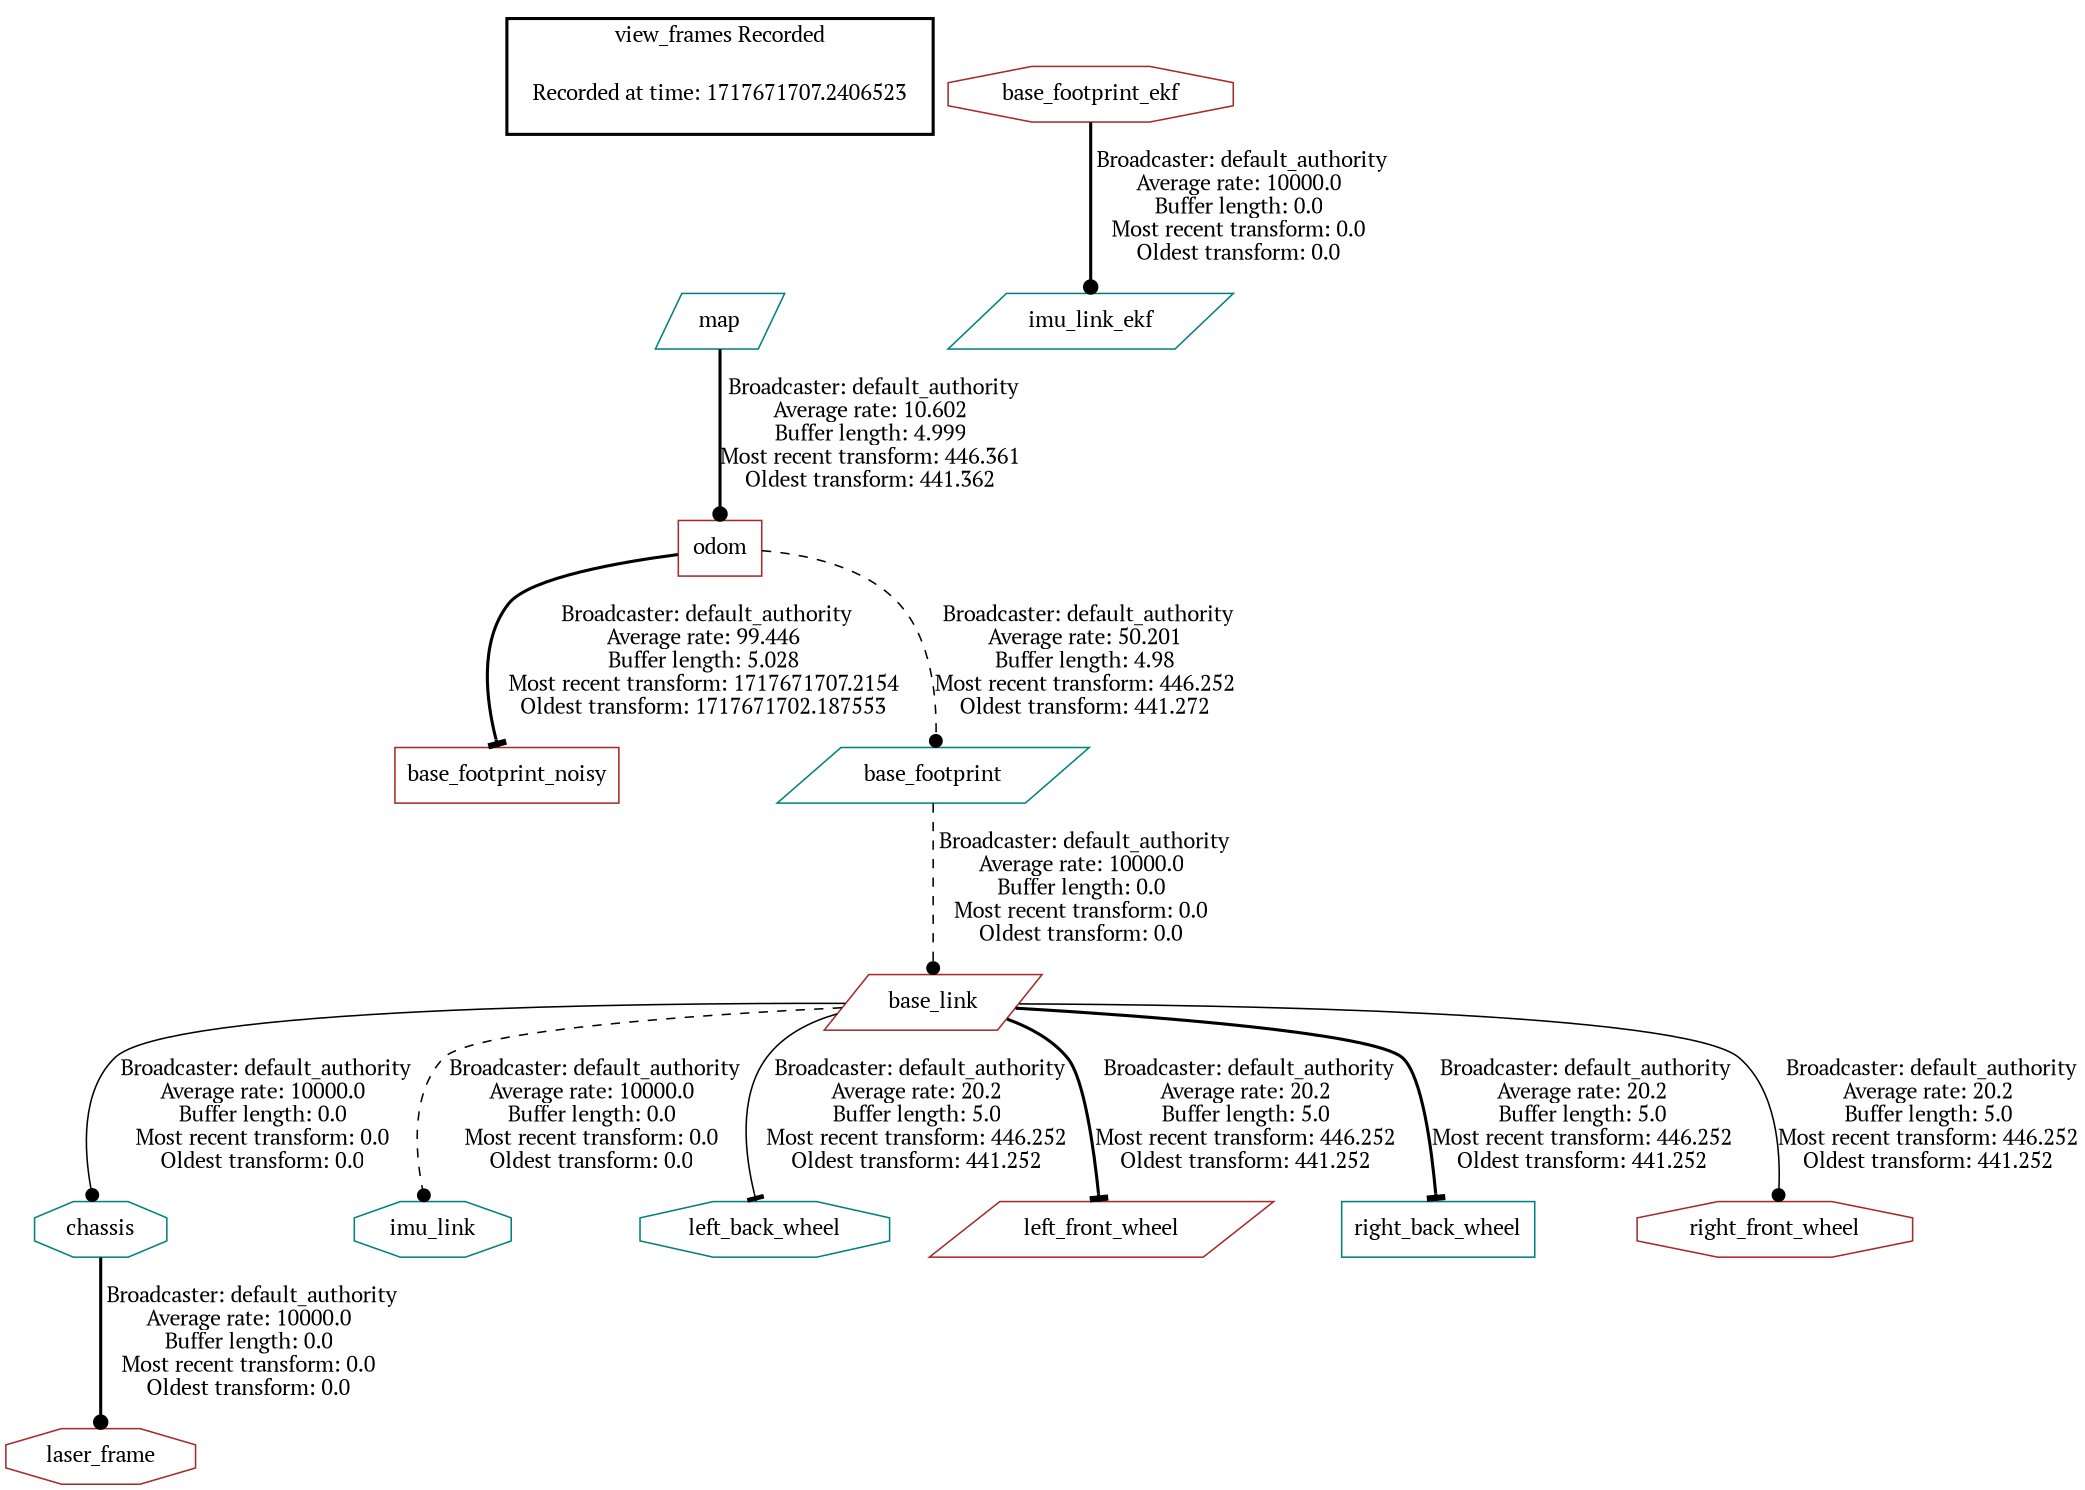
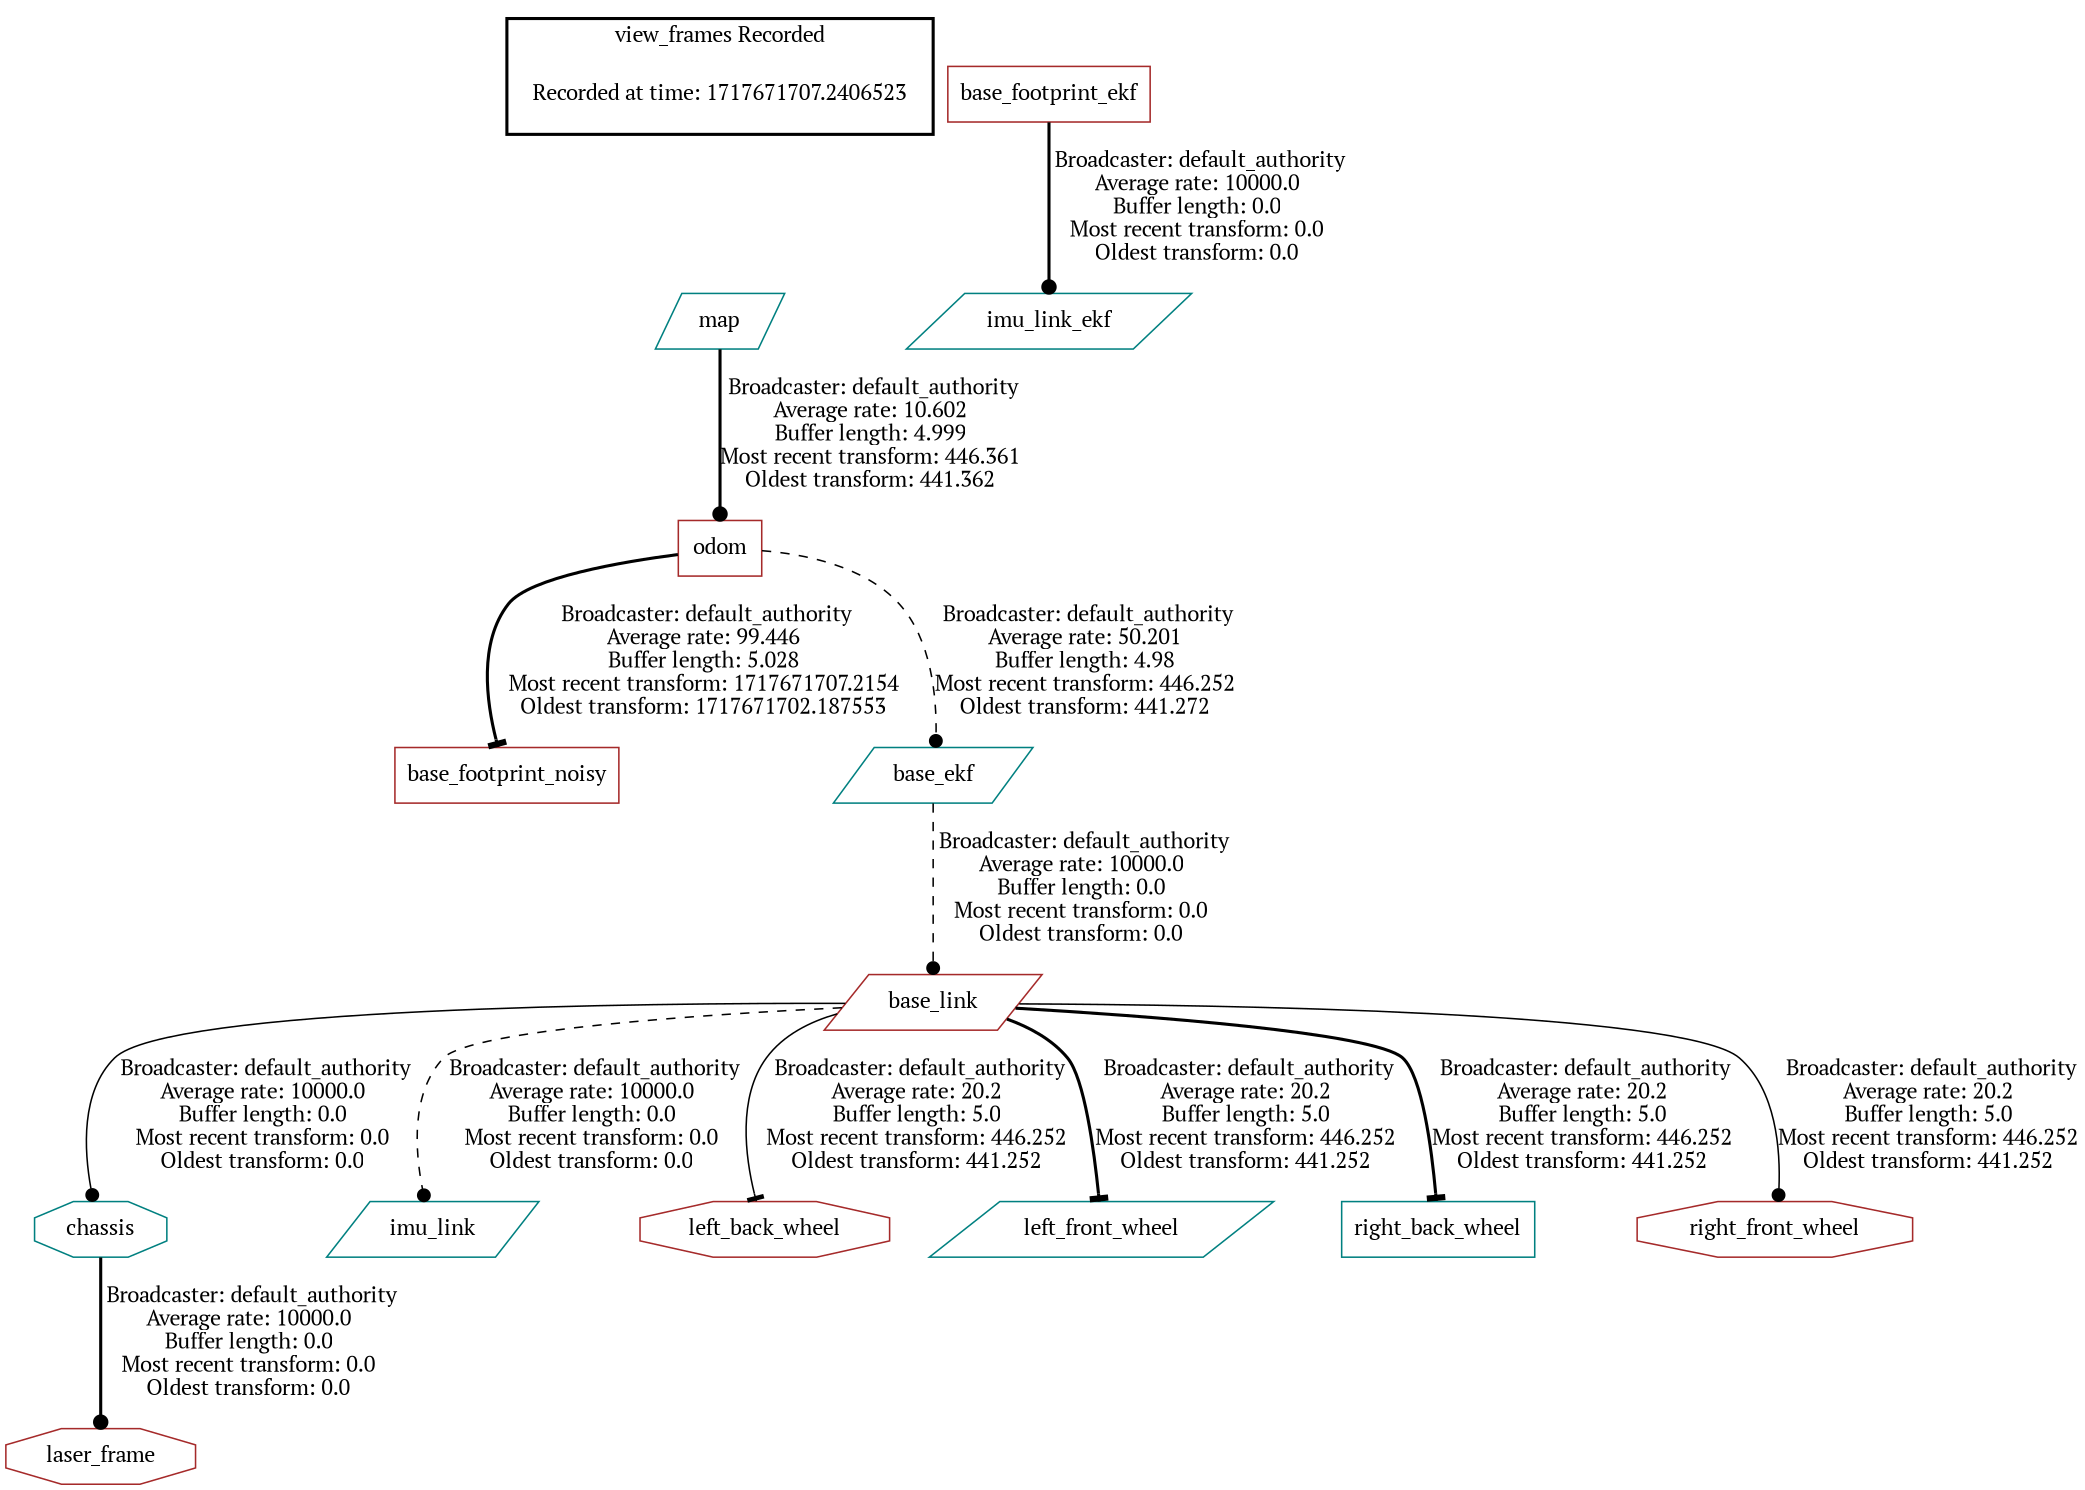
node "base_footprint_ekf": shape octagon -> box
node "base_footprint": label "base_footprint" -> "base_ekf"
node "imu_link": shape octagon -> parallelogram
node "left_back_wheel": color teal -> brown
node "left_front_wheel": color brown -> teal
